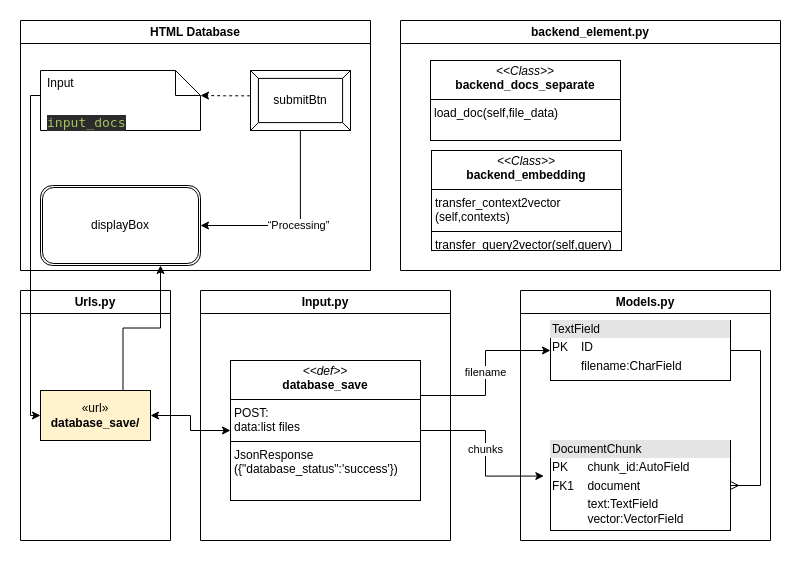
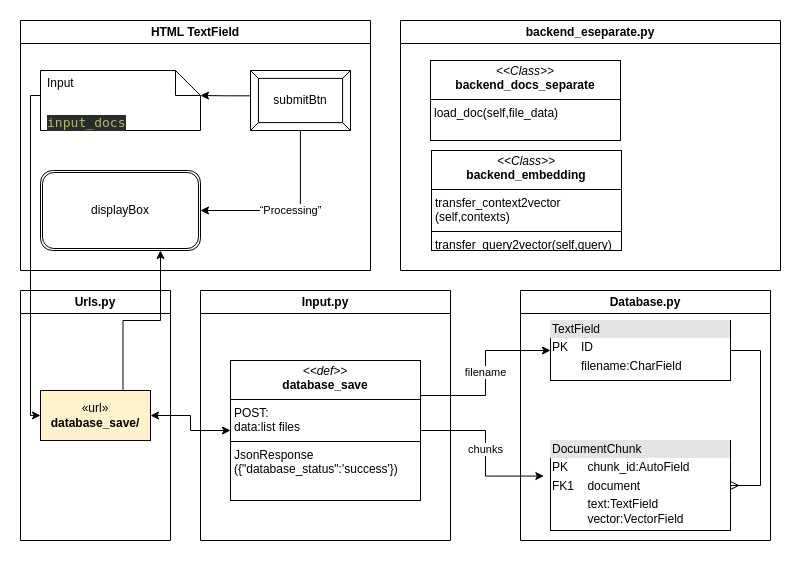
node "HTML Database": label "HTML Database" -> "HTML TextField"
node "backend_element.py": label "backend_element.py" -> "backend_eseparate.py"
edge "submitBtn" -> "input_docs": style dashed -> solid
node "displayBox": moved (121, 226) -> (121, 211)
node "Models.py": label "Models.py" -> "Database.py"
